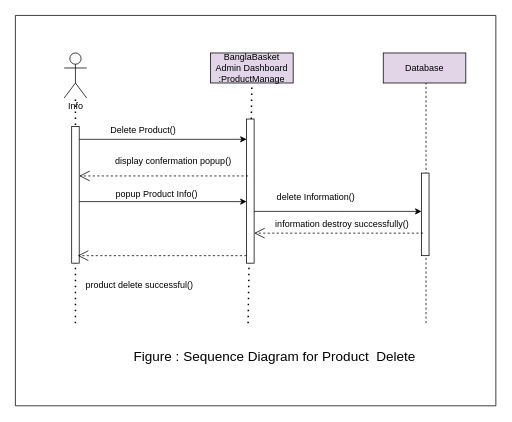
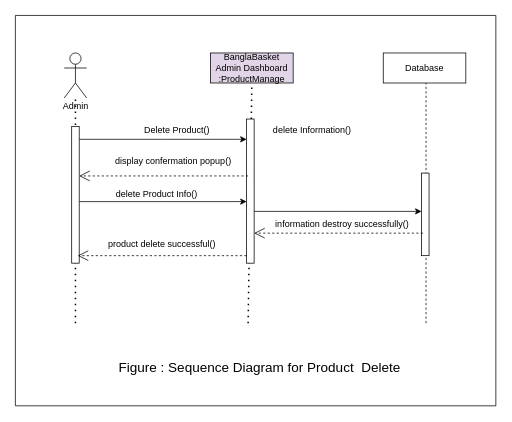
node "Database": fillcolor #e1d5e7 -> #ffffff
node "Info": label "Info" -> "Admin"
node "Delete Product()": moved (143, 130) -> (177, 130)
node "popup Product Info()": label "popup Product Info()" -> "delete Product Info()"
node "delete Information()": moved (315, 198) -> (312, 130)
node "product delete successful()": moved (139, 285) -> (162, 244)
node "Figure : Sequence Diagram for Product Delete": moved (274, 357) -> (259, 368)
